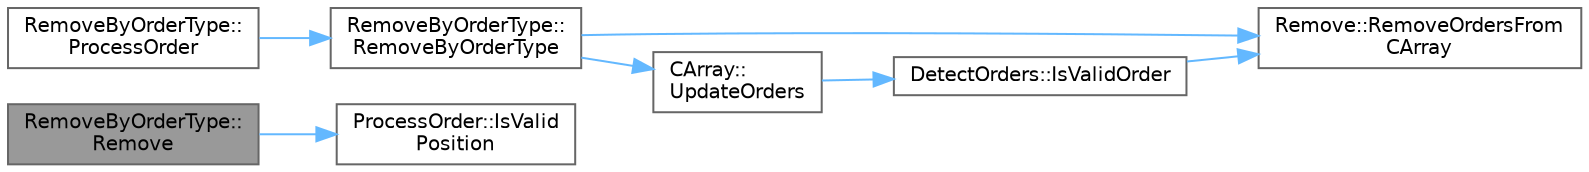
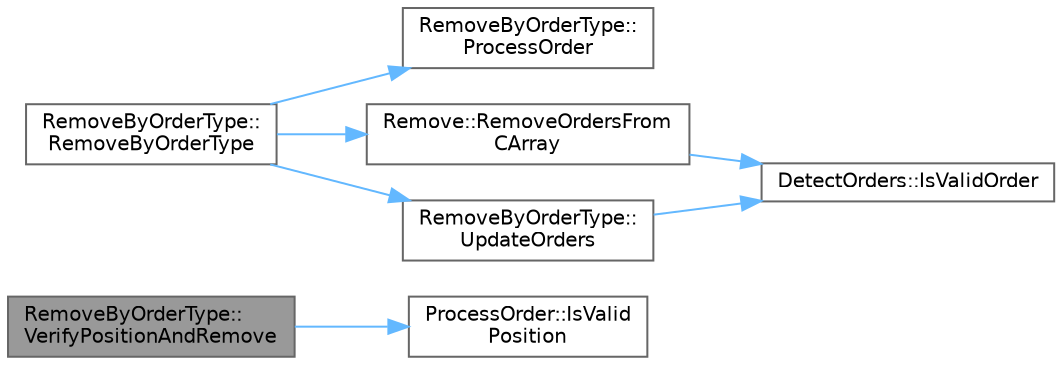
edge "RemoveByOrderType:: ProcessOrder" -> "RemoveByOrderType:: RemoveByOrderType": reversed
edge "DetectOrders::IsValidOrder" -> "Remove::RemoveOrdersFrom CArray": reversed
node "CArray:: UpdateOrders": label "CArray:: UpdateOrders" -> "RemoveByOrderType:: UpdateOrders"
node "RemoveByOrderType:: Remove": label "RemoveByOrderType:: Remove" -> "RemoveByOrderType:: VerifyPositionAndRemove"
